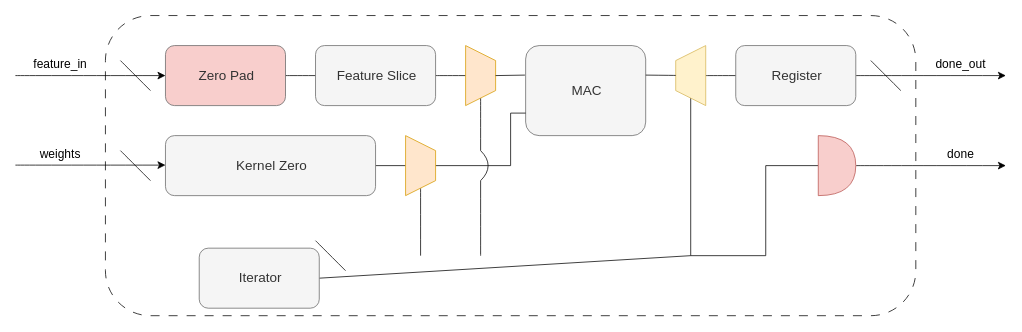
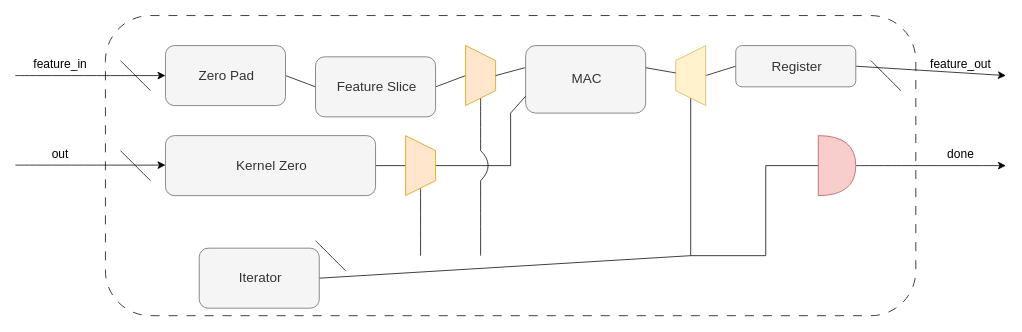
node "done_out": label "done_out" -> "feature_out"
node "Zero Pad": fillcolor #f8cecc -> #f5f5f5
node "Feature Slice": moved (375, 75) -> (375, 87)
node "Register": size 120x60 -> 120x41
node "MAC": size 120x90 -> 120x68
node "weights": label "weights" -> "out"
